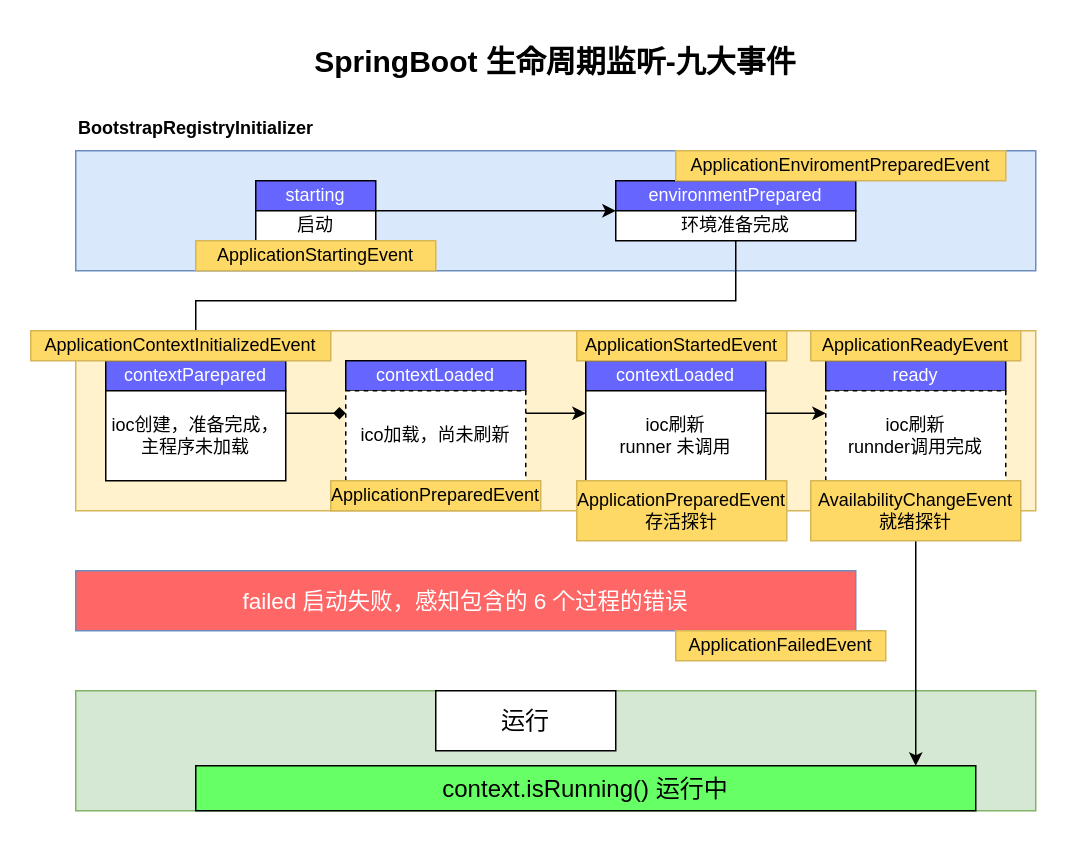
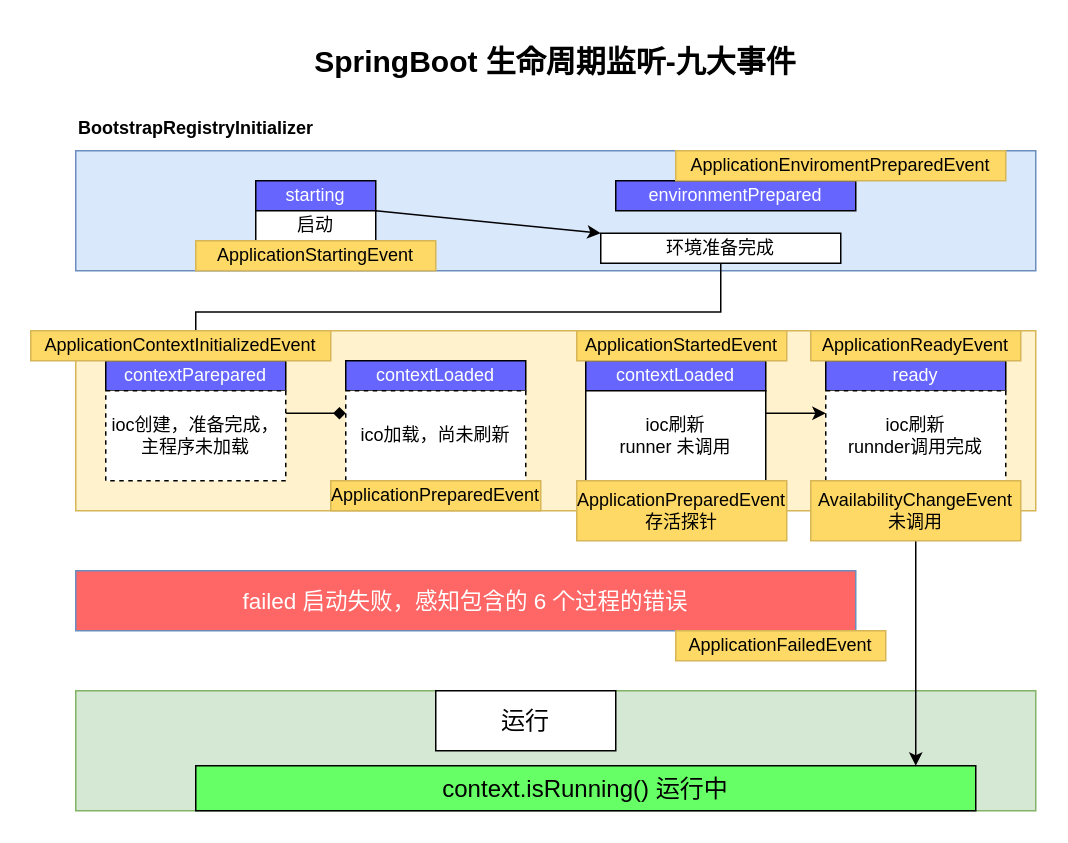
node "环境准备完成": moved (736, 226) -> (721, 248)
edge "ico加载，尚未刷新" -> "ioc刷新 runner 未调用": removed
node "ioc创建，准备完成， 主程序未加载": style solid -> dashed
node "AvailabilityChangeEvent 就绪探针": label "AvailabilityChangeEvent 就绪探针" -> "AvailabilityChangeEvent 未调用"
